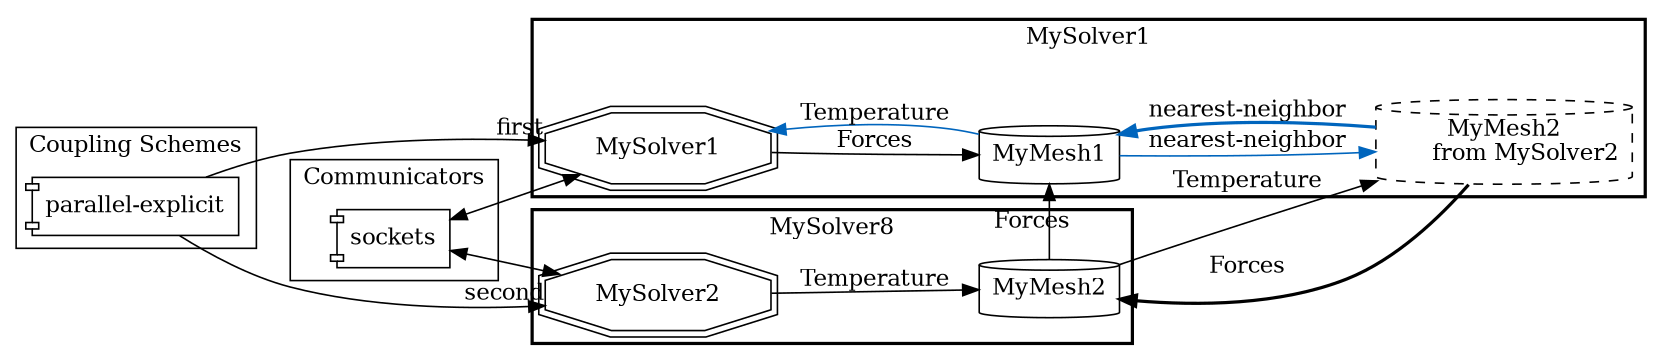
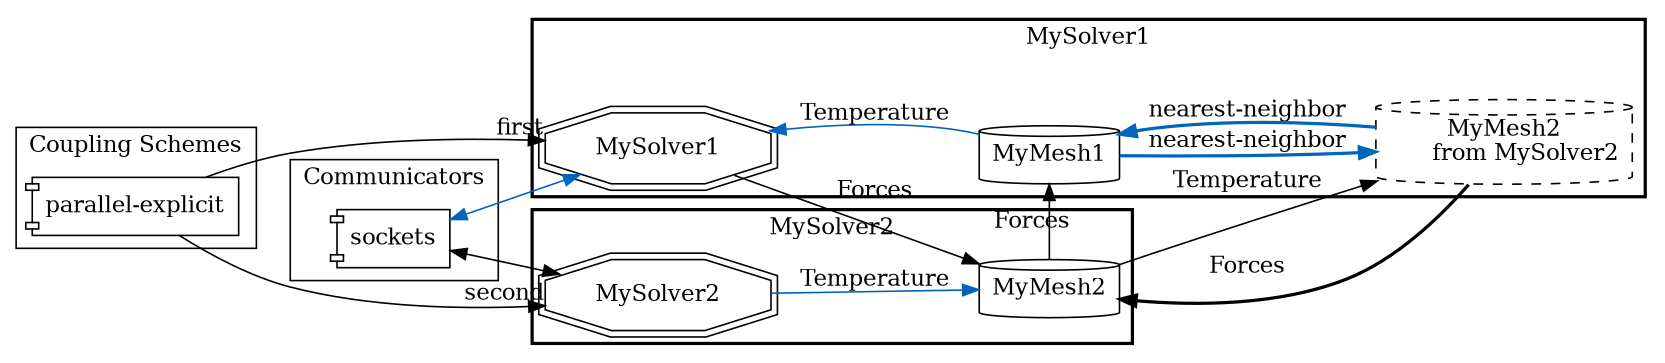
edge "MySolver1" -> "MyMesh1": now "MySolver1" -> "MyMesh2"
edge "MyMesh1" -> "MyMesh2 from MySolver2": style solid -> bold
edge "MySolver1" -- "sockets": color black -> #0065bd
cluster "MySolver8": label "MySolver8" -> "MySolver2"
edge "MySolver2" -> "MyMesh2": color black -> #0065bd
